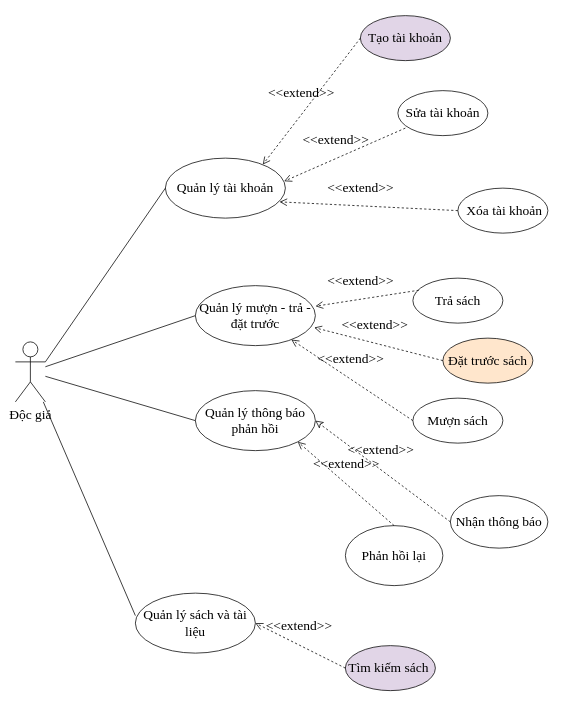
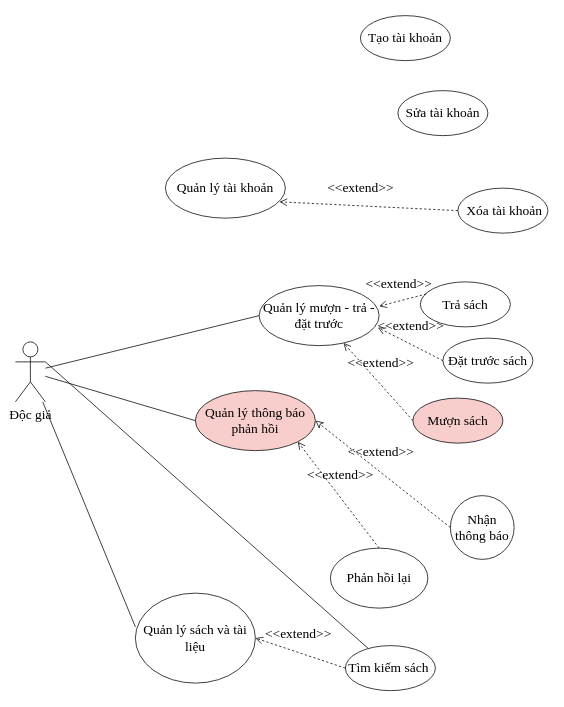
node "Tạo tài khoản": fillcolor #e1d5e7 -> #ffffff
edge "Tạo tài khoản" -> "Quản lý tài khoản": removed, label "<<extend>>"
edge "Sửa tài khoản" -> "Quản lý tài khoản": removed, label "<<extend>>"
edge "Quản lý tài khoản" -- "Độc giả": now "Tìm kiếm sách" -- "Độc giả"
node "Trả sách": moved (458, 300) -> (465, 304)
node "Quản lý mượn - trả - đặt trước": moved (255, 315) -> (319, 315)
node "Đặt trước sách": fillcolor #ffe6cc -> #ffffff
node "Quản lý thông báo phản hồi": fillcolor #ffffff -> #f8cecc
node "Mượn sách": fillcolor #ffffff -> #f8cecc
node "Nhận thông báo": size 98x53 -> 64x64
node "Phản hồi lại": moved (394, 555) -> (379, 578)
node "Quản lý sách và tài liệu": size 120x60 -> 120x90
node "Tìm kiếm sách": fillcolor #e1d5e7 -> #ffffff
